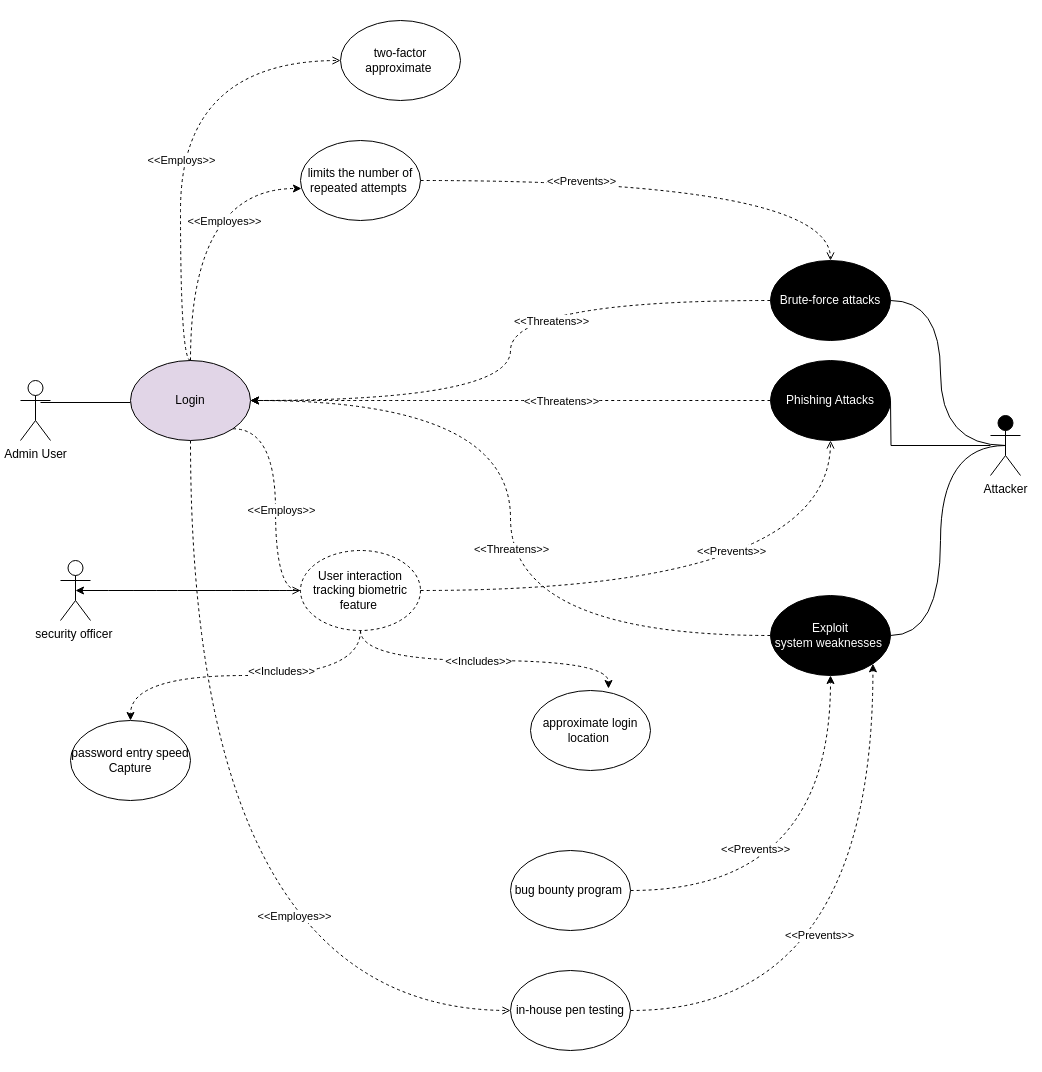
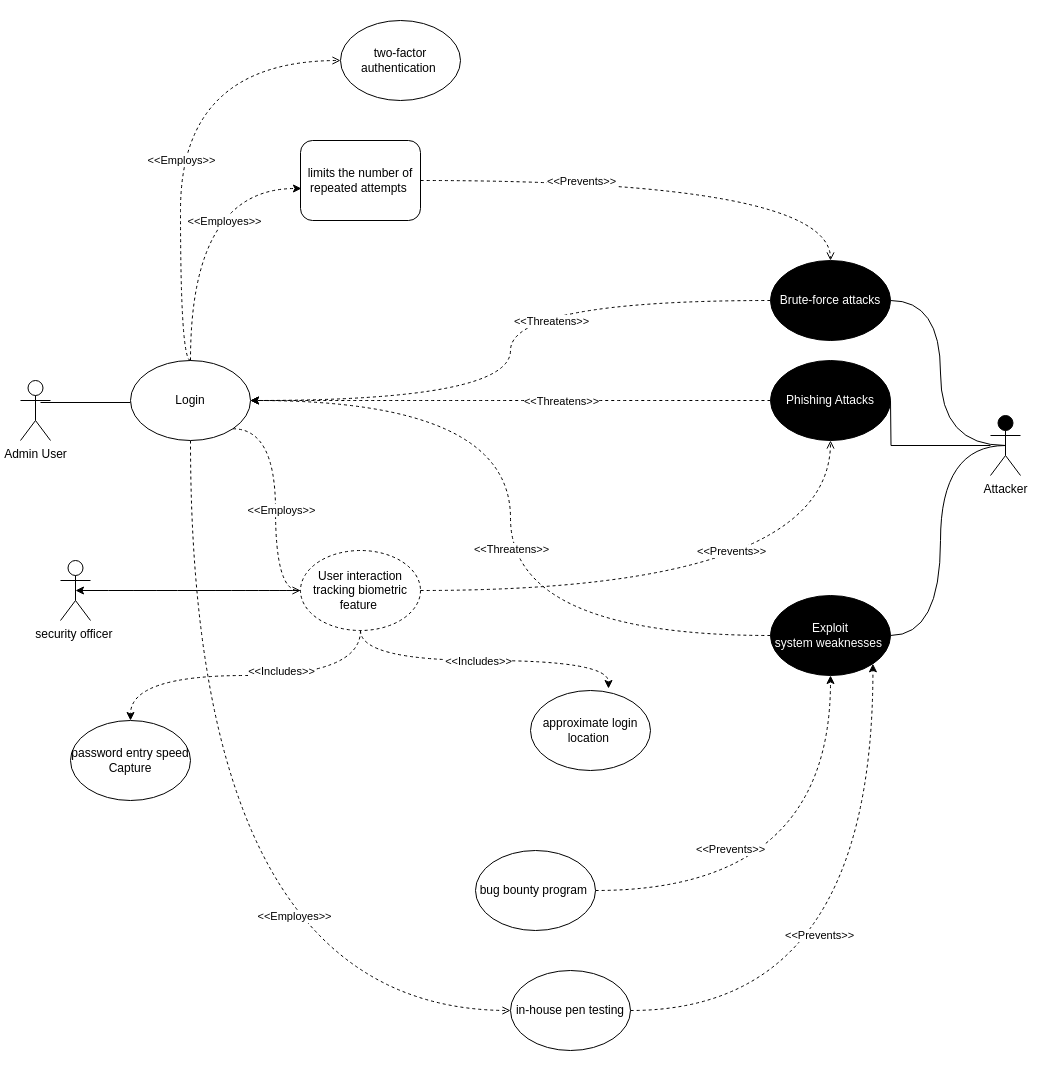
node "two-factor approximate": label "two-factor approximate" -> "two-factor authentication"
node "limits the number of repeated attempts": shape ellipse -> rounded rectangle
node "Login": fillcolor #e1d5e7 -> #ffffff
node "bug bounty program": moved (571, 891) -> (536, 891)
